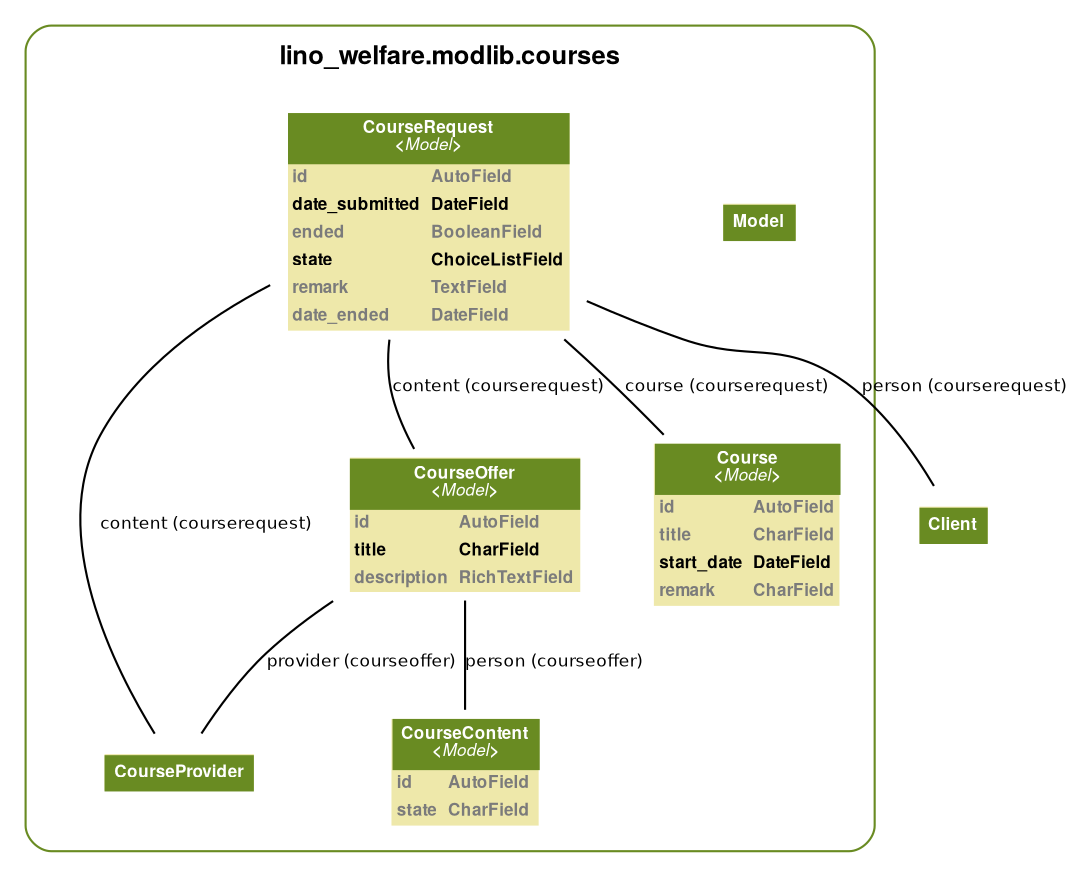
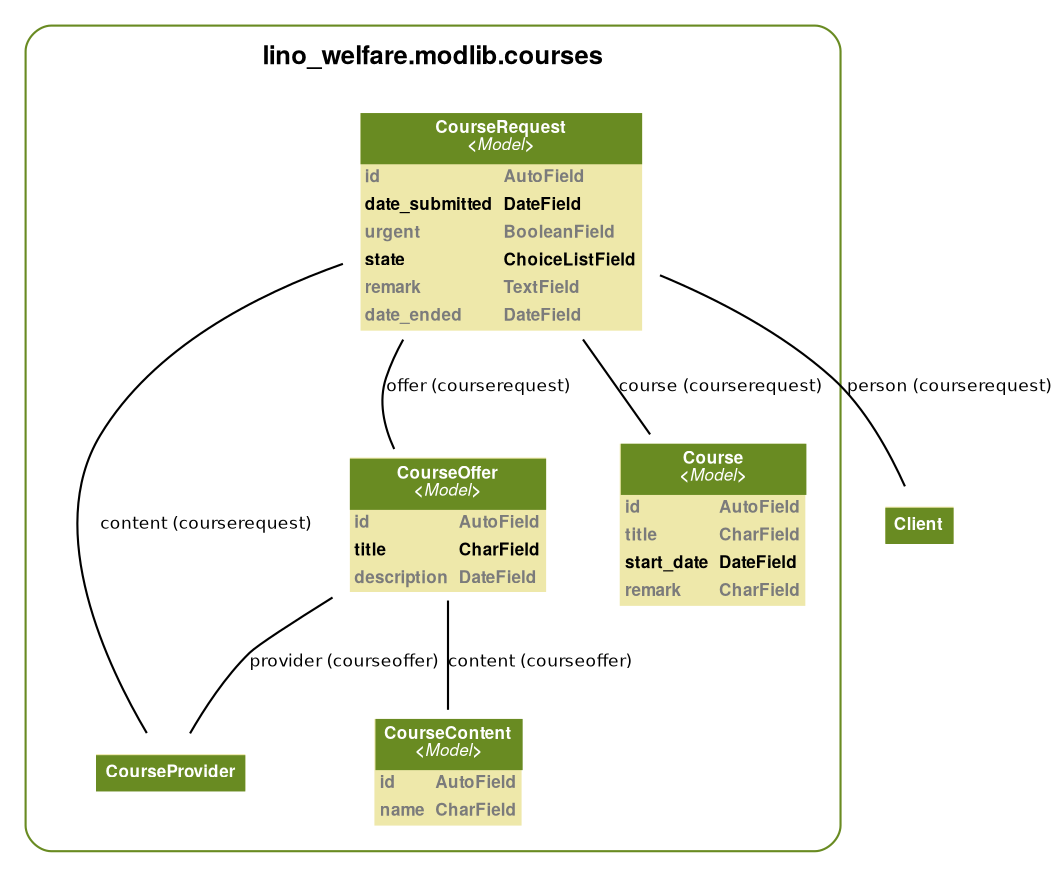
node "Model": removed
node "CourseRequest": text "ended" -> "urgent"
edge "CourseRequest" -- "CourseOffer": label "content (courserequest)" -> "offer (courserequest)"
node "CourseOffer": text "RichTextField" -> "DateField"
edge "CourseOffer" -- "CourseContent": label "person (courseoffer)" -> "content (courseoffer)"
node "CourseContent": text "state" -> "name"
